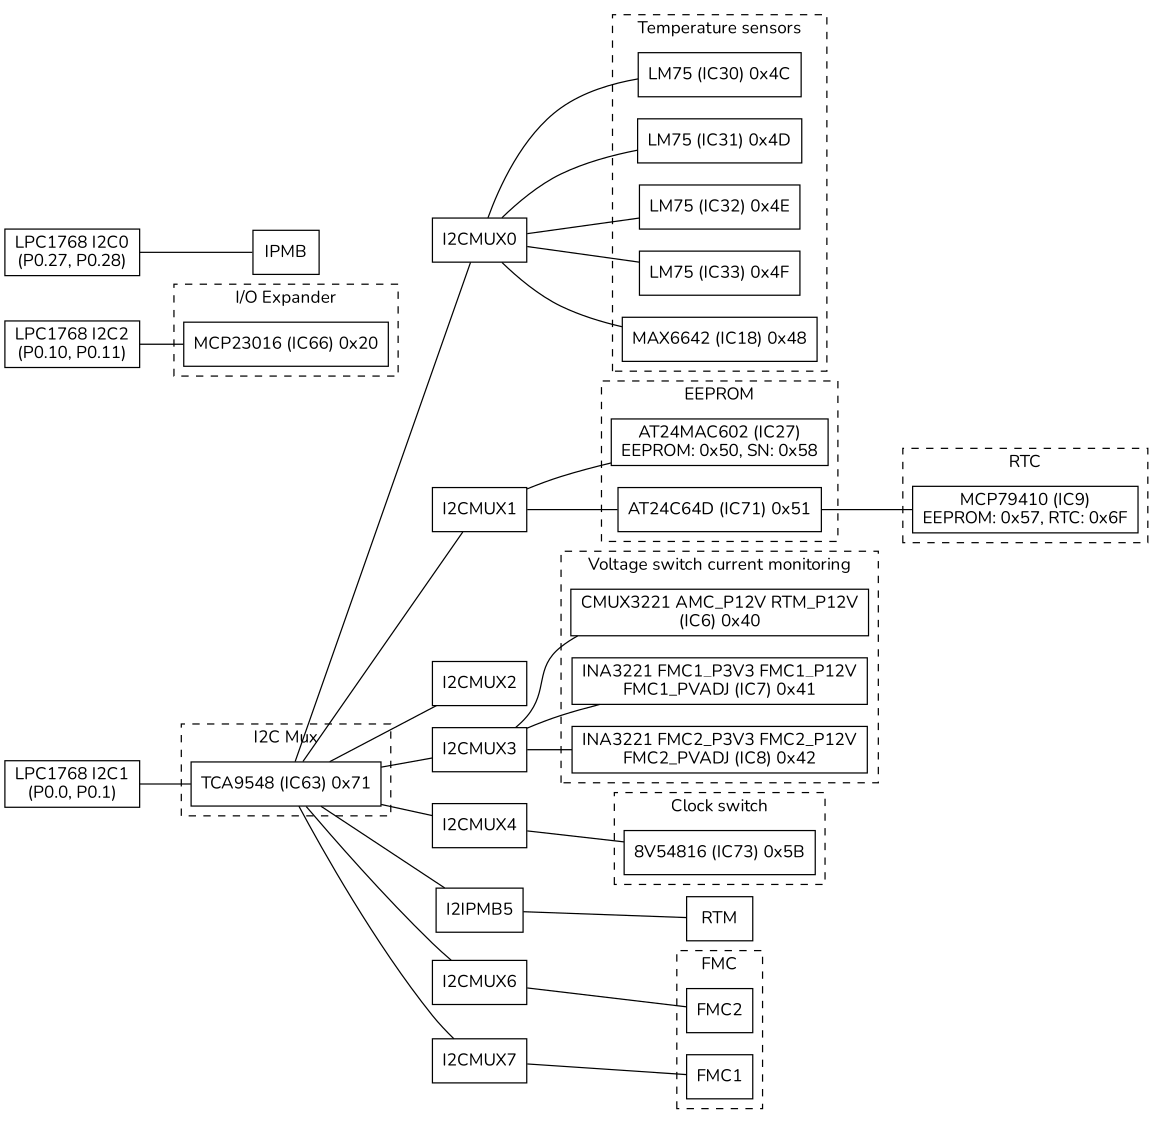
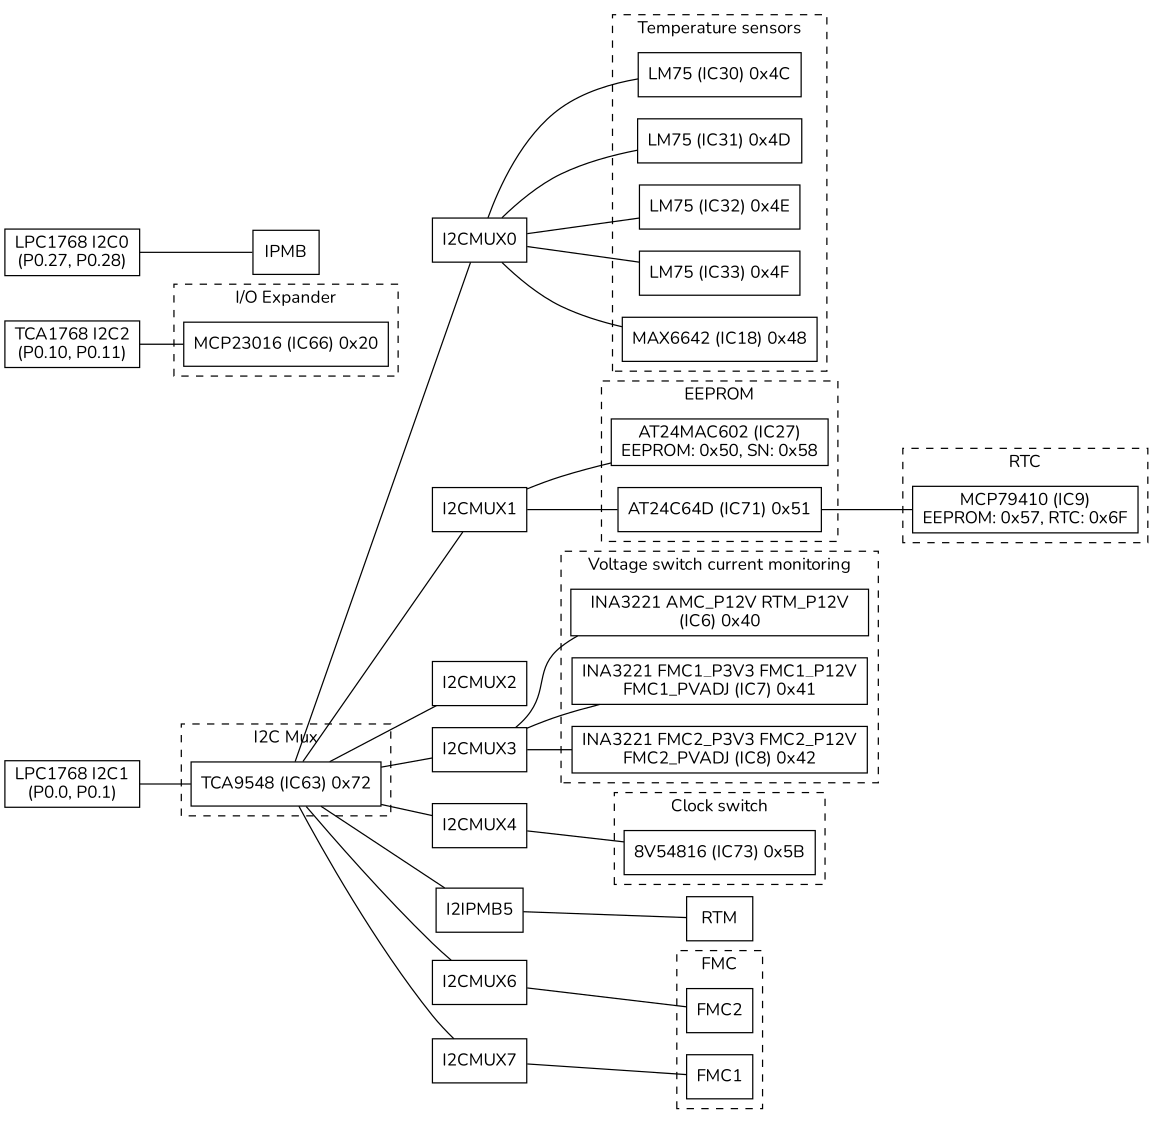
node "LPC1768 I2C2 (P0.10, P0.11)": label "LPC1768 I2C2 (P0.10, P0.11)" -> "TCA1768 I2C2 (P0.10, P0.11)"
node "CMUX3221 AMC_P12V RTM_P12V (IC6) 0x40": label "CMUX3221 AMC_P12V RTM_P12V (IC6) 0x40" -> "INA3221 AMC_P12V RTM_P12V (IC6) 0x40"
node "TCA9548 (IC63) 0x71": label "TCA9548 (IC63) 0x71" -> "TCA9548 (IC63) 0x72"
